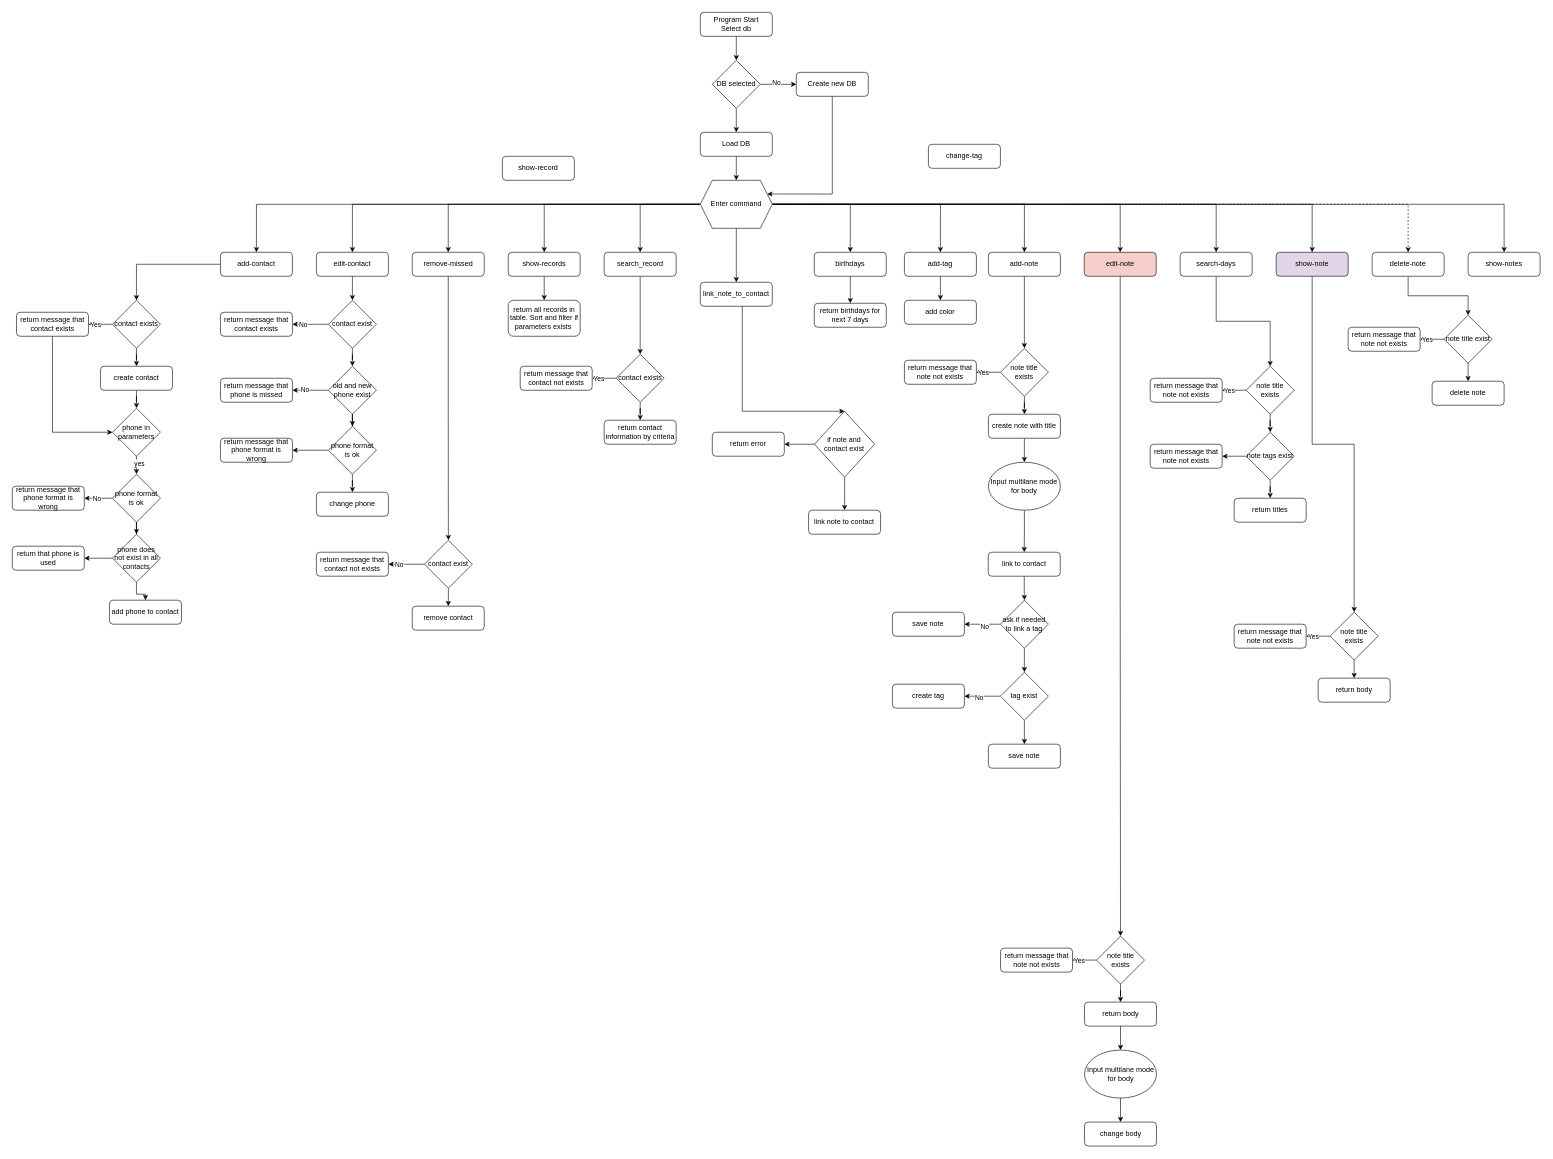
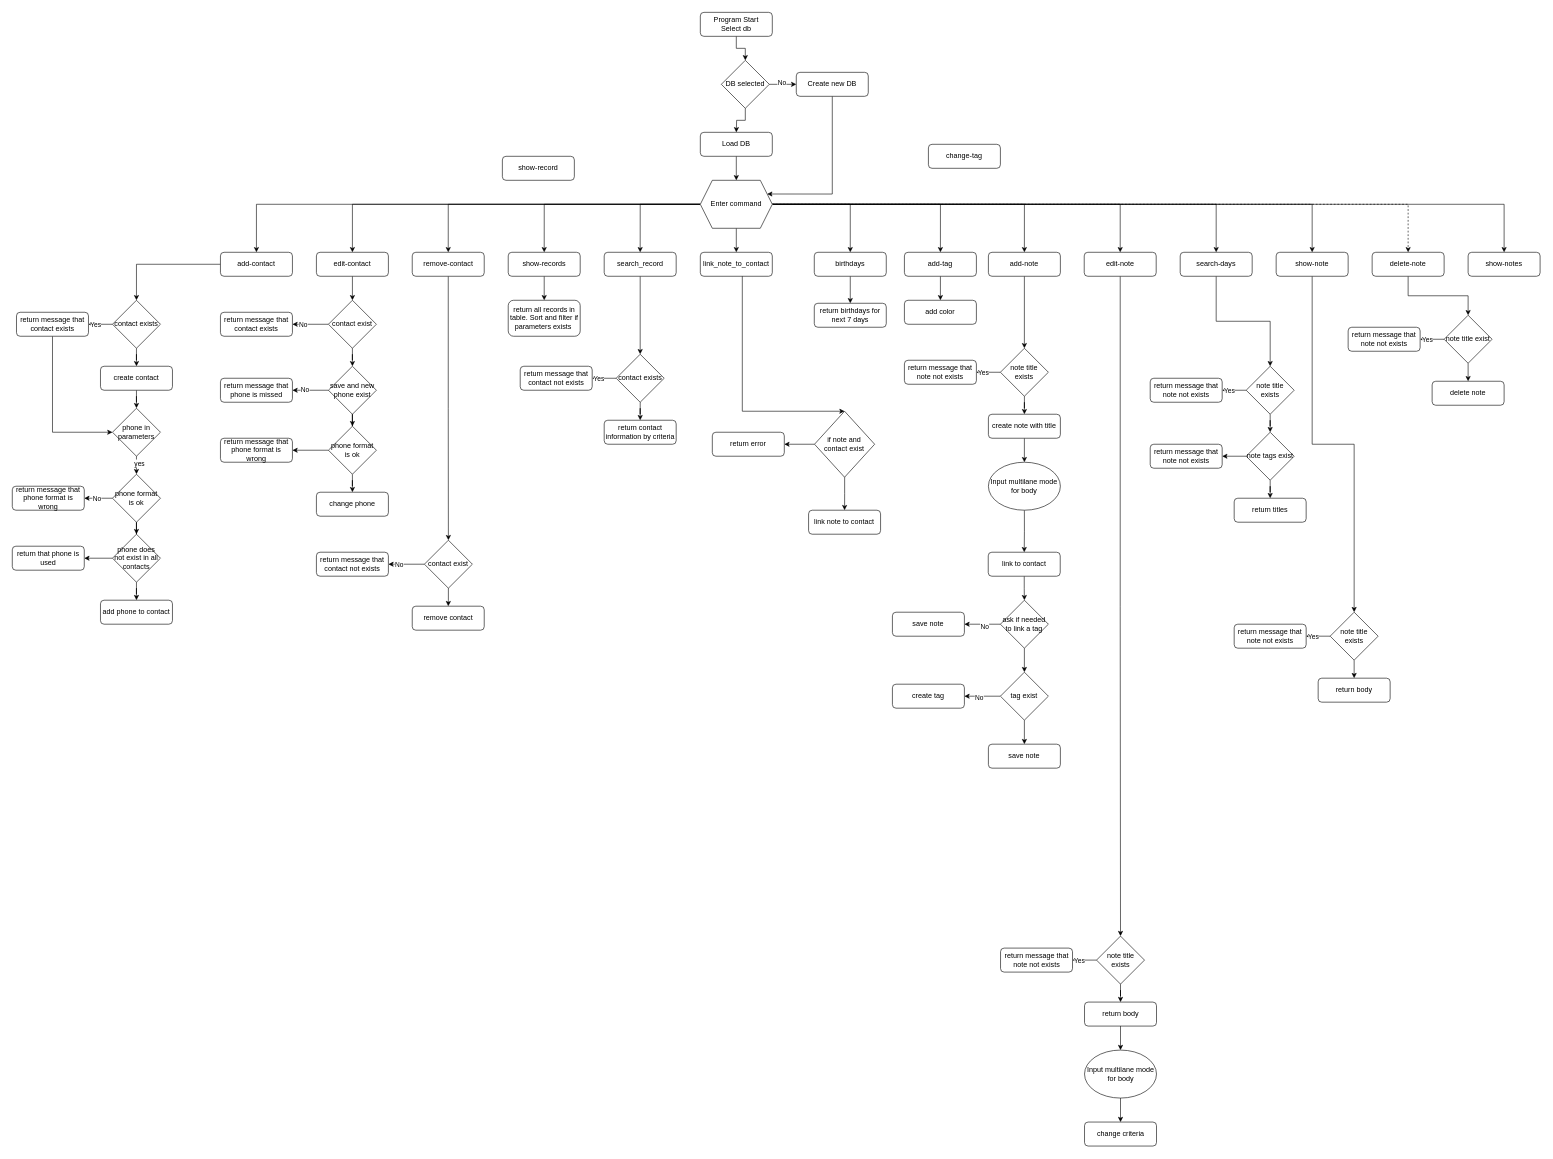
node "DB selected": moved (737, 84) -> (746, 84)
node "remove-missed": label "remove-missed" -> "remove-contact"
node "edit-note": fillcolor #f8cecc -> #ffffff
node "show-note": fillcolor #e1d5e7 -> #ffffff
node "link_note_to_contact": moved (737, 294) -> (737, 264)
node "old and new phone exist": label "old and new phone exist" -> "save and new phone exist"
node "add phone to contact": moved (146, 612) -> (137, 612)
node "change body": label "change body" -> "change criteria"
